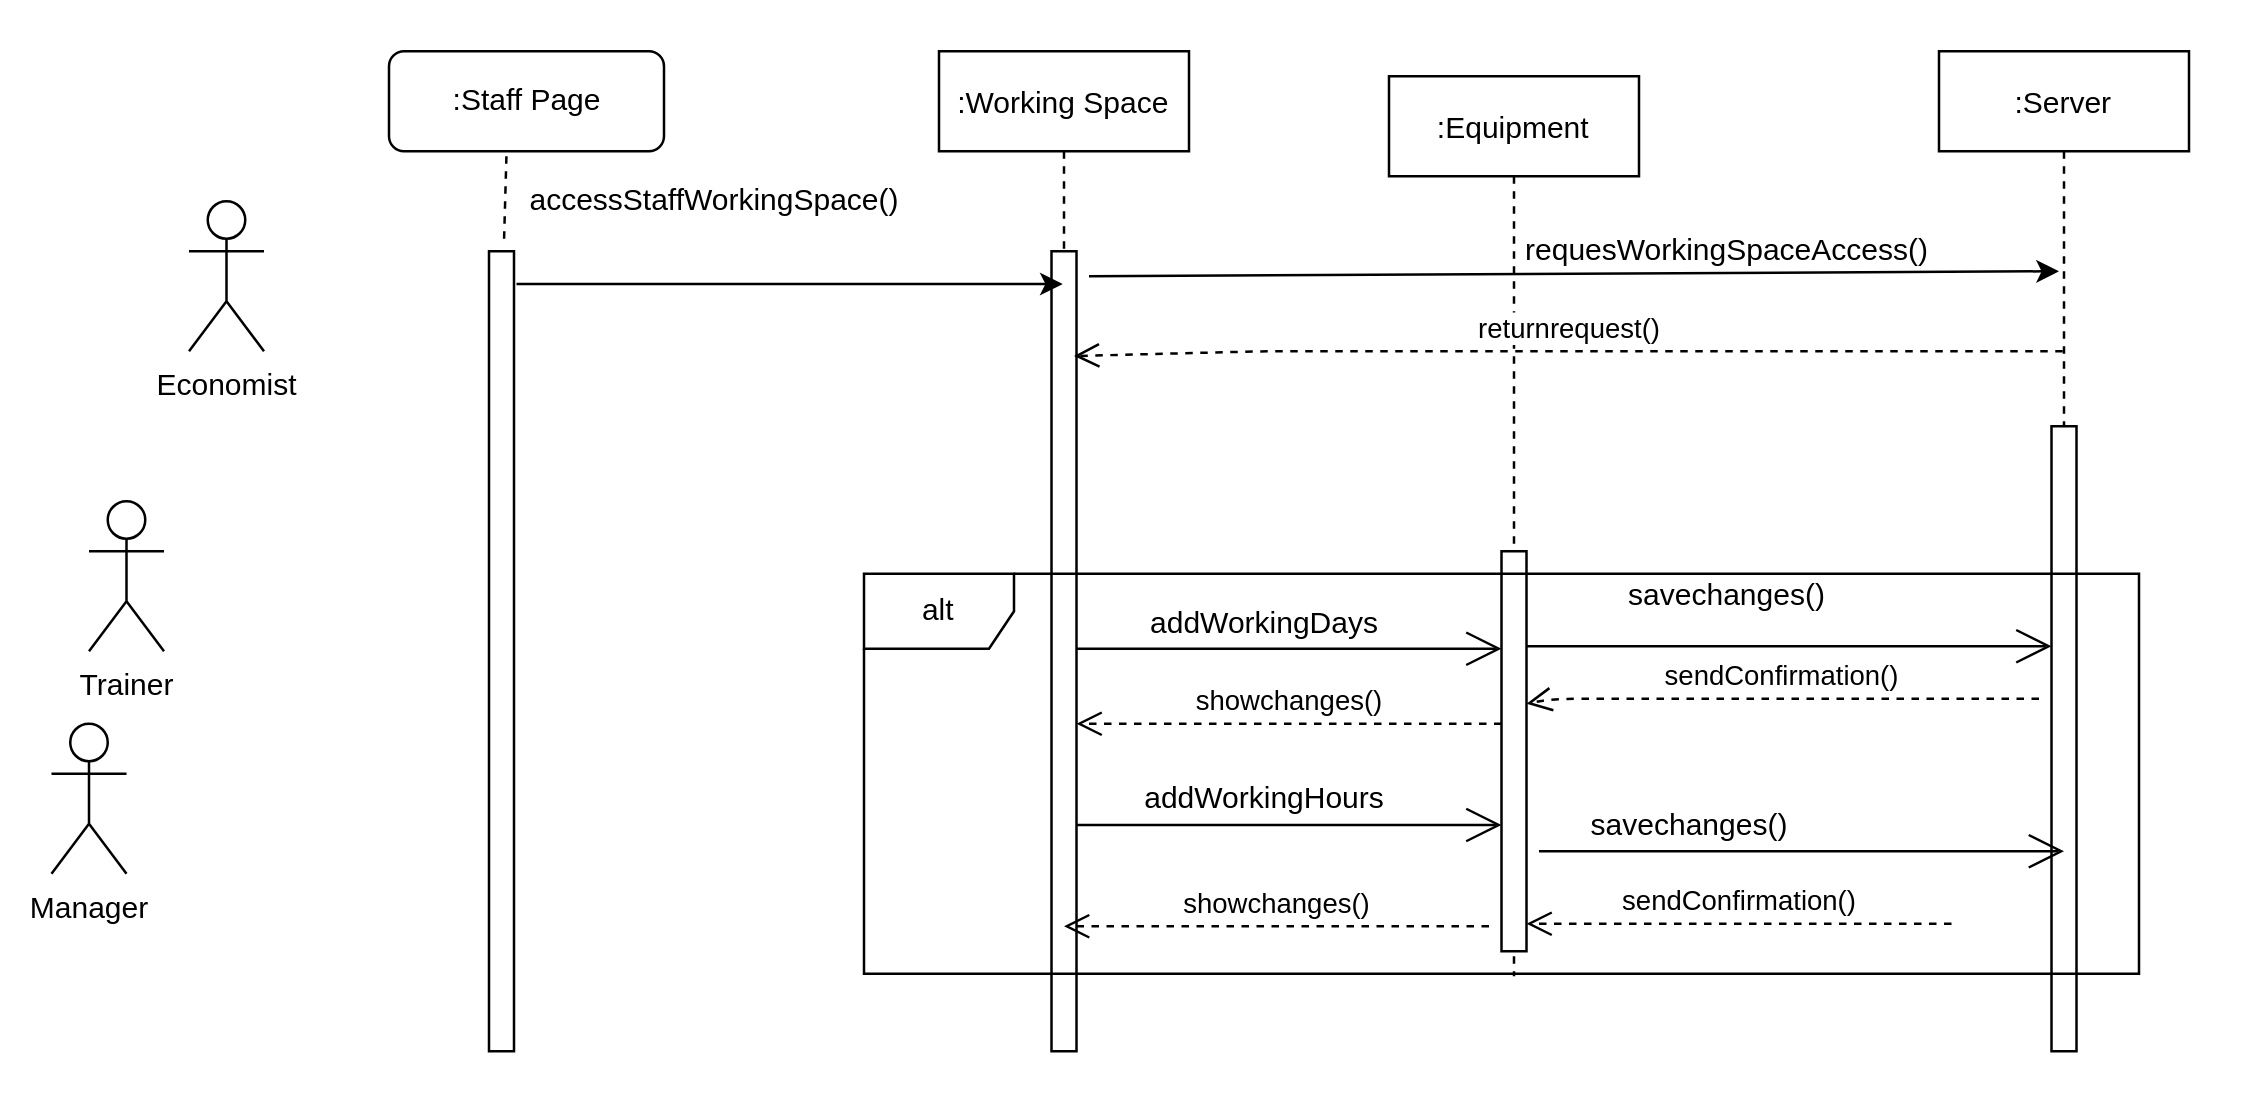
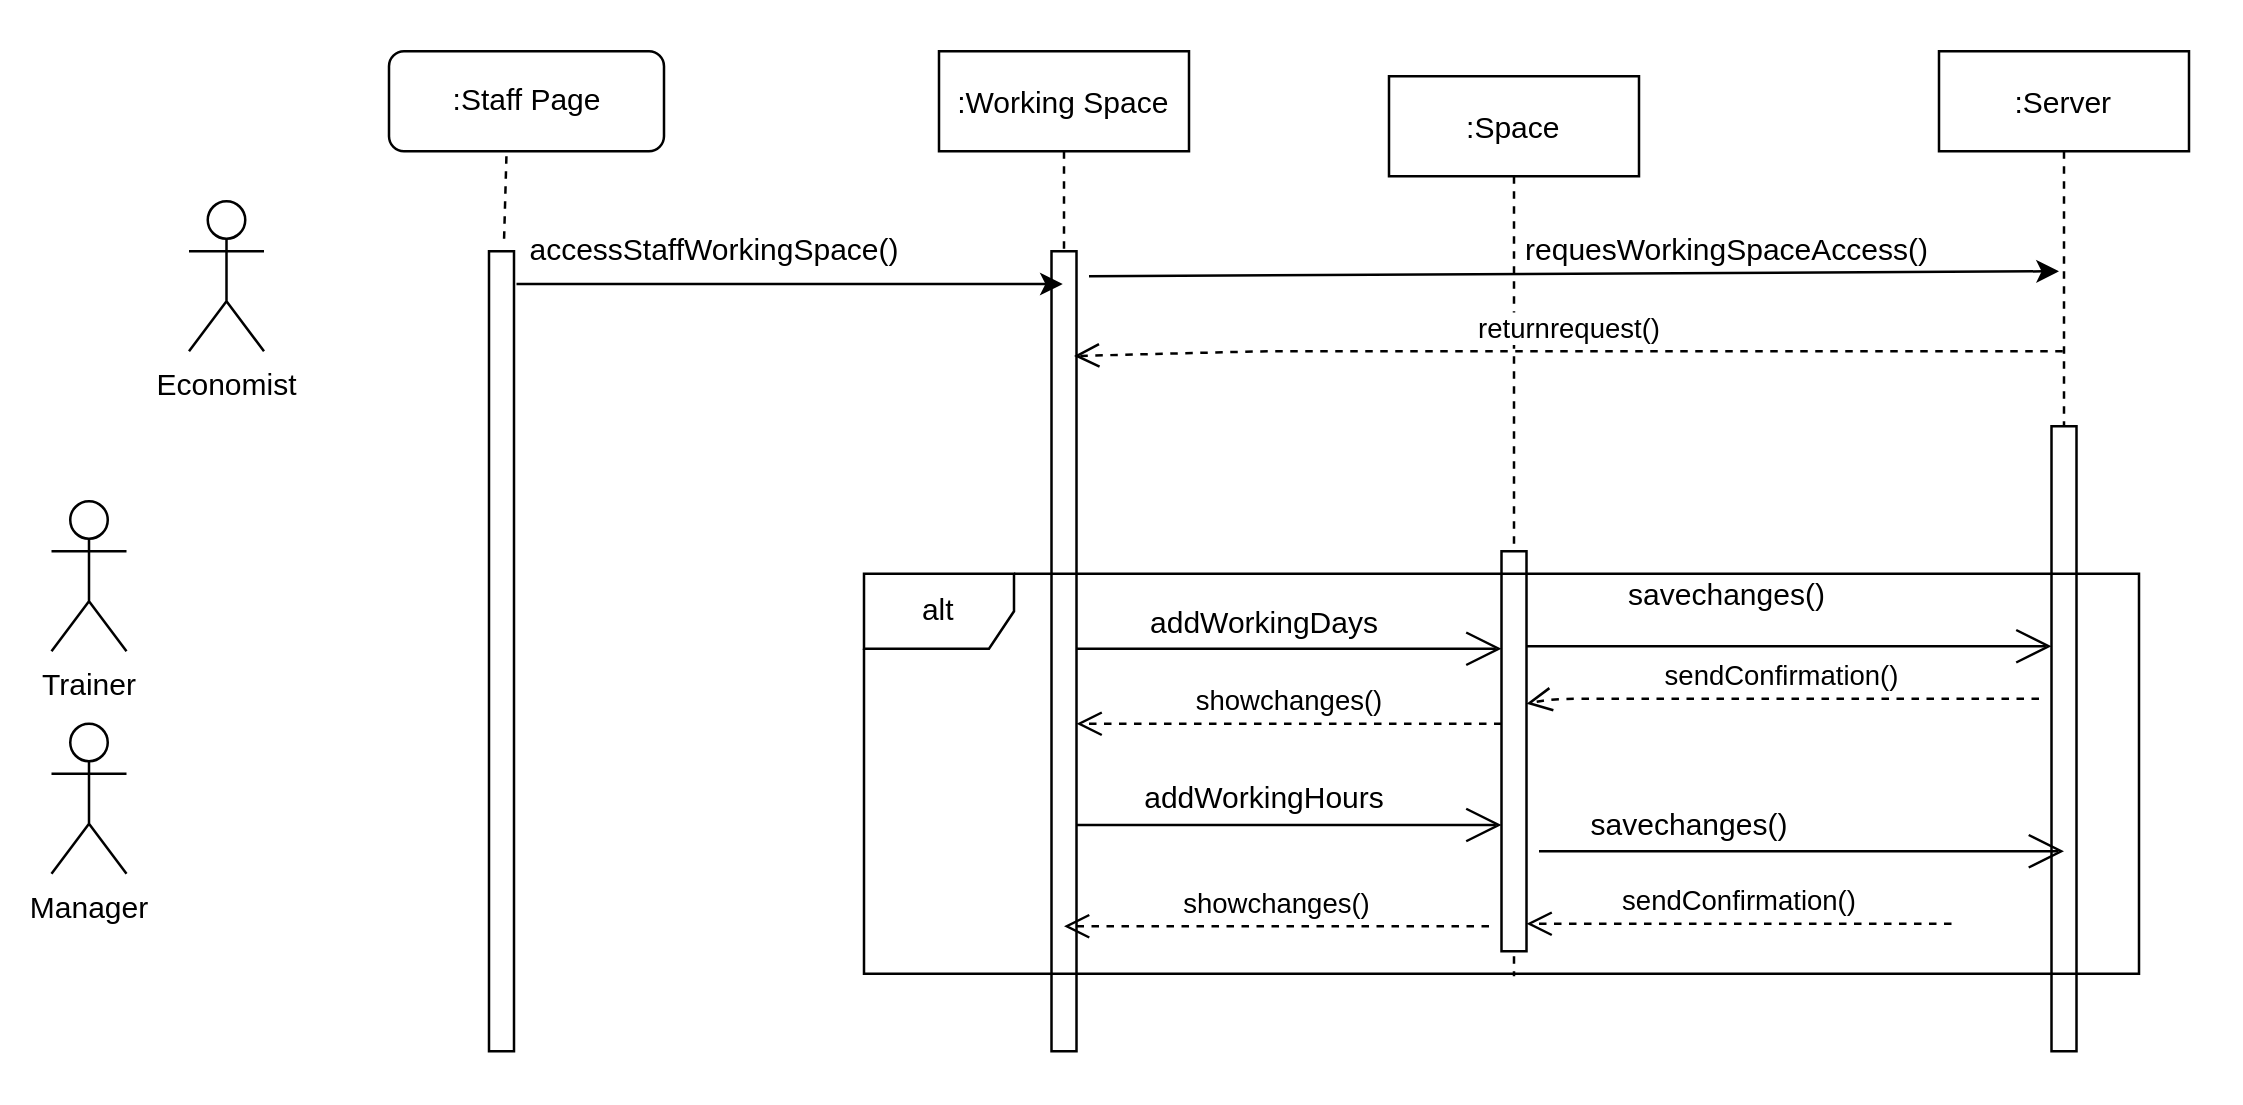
node ":Equipment": label ":Equipment" -> ":Space"
node "accessStaffWorkingSpace()": moved (714, 201) -> (714, 251)
node "Trainer": moved (126, 576) -> (89, 576)
